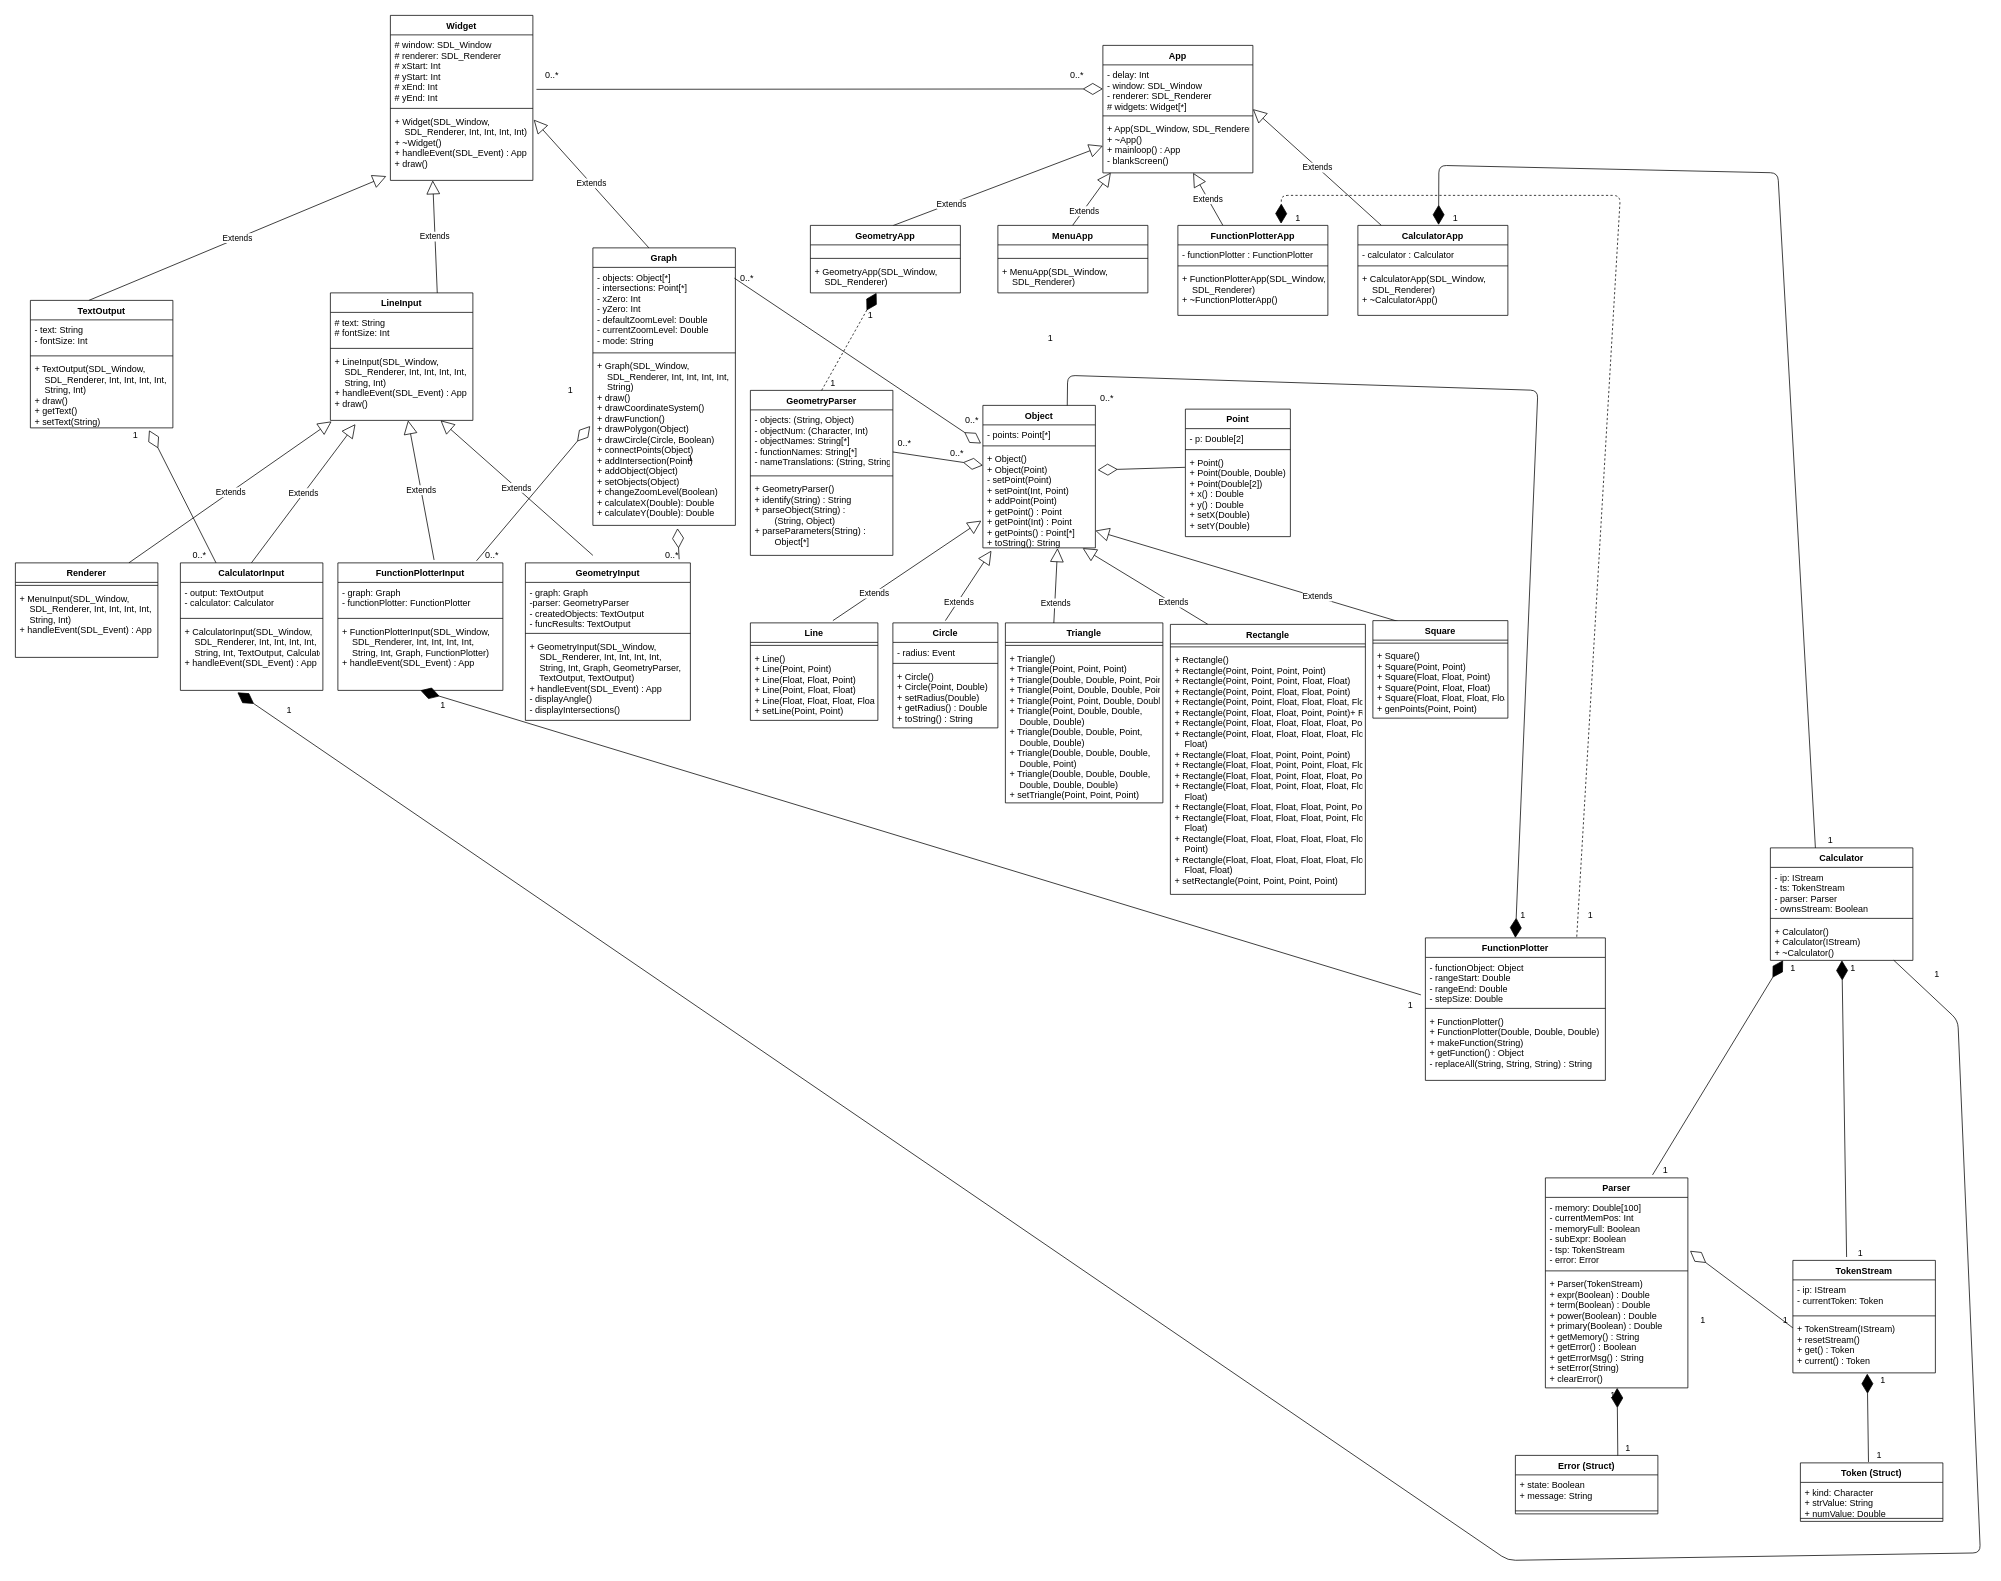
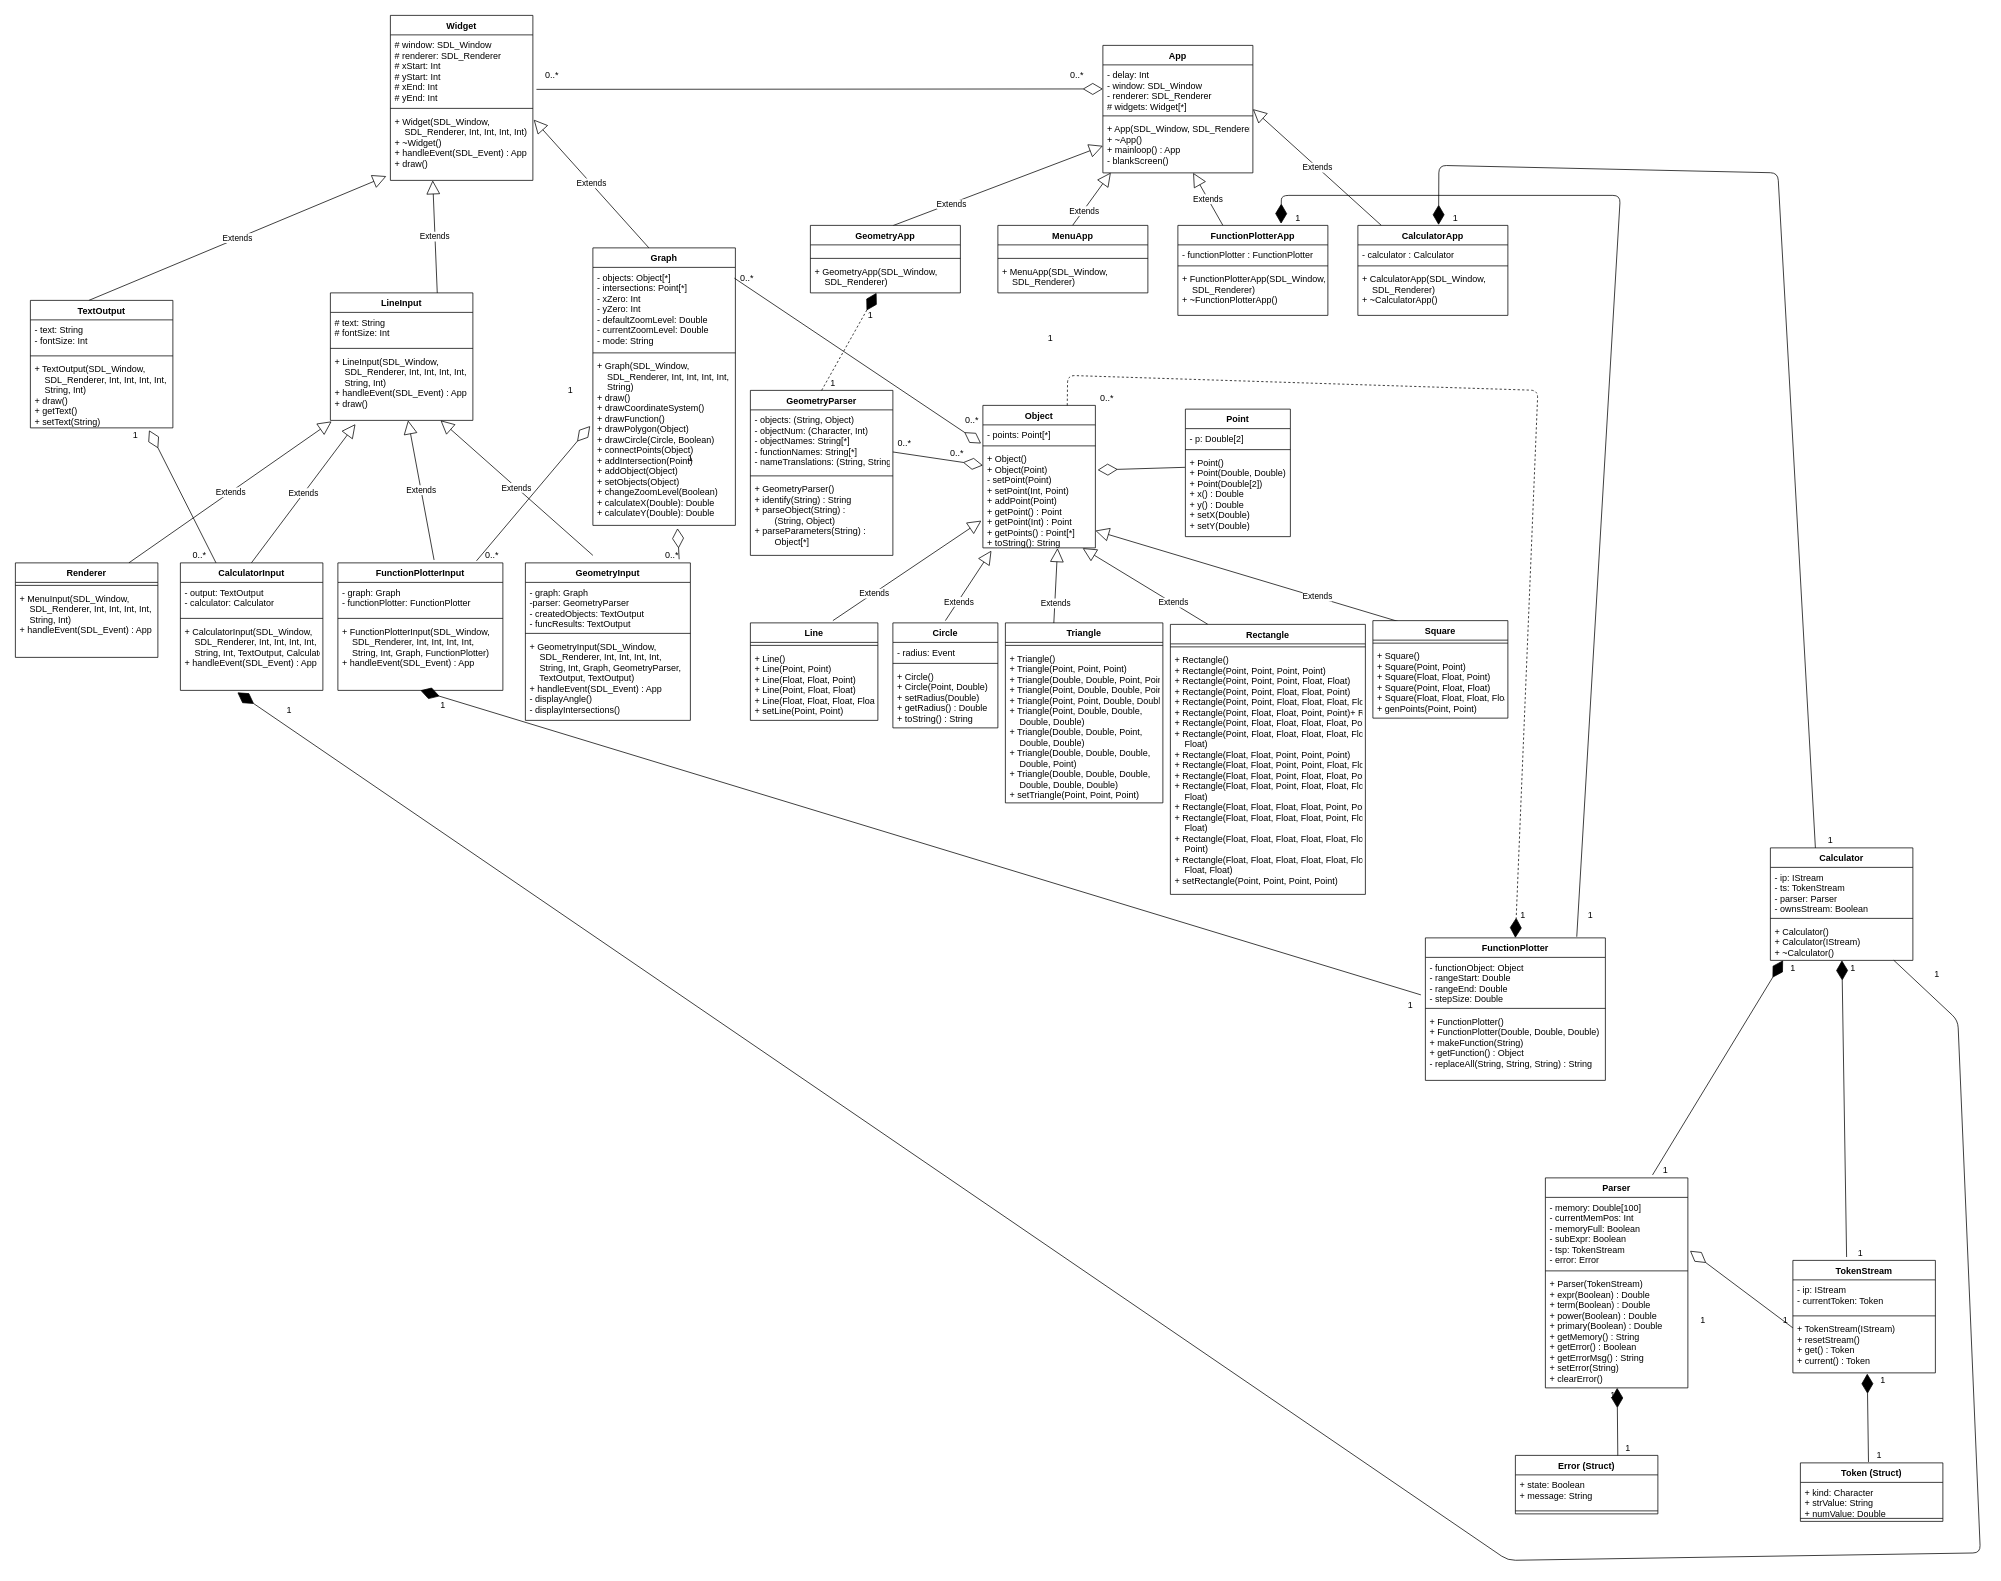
edge "FunctionPlotter" -> "FunctionPlotterApp": style dashed -> solid
edge "Object" -> "FunctionPlotter": style solid -> dashed
